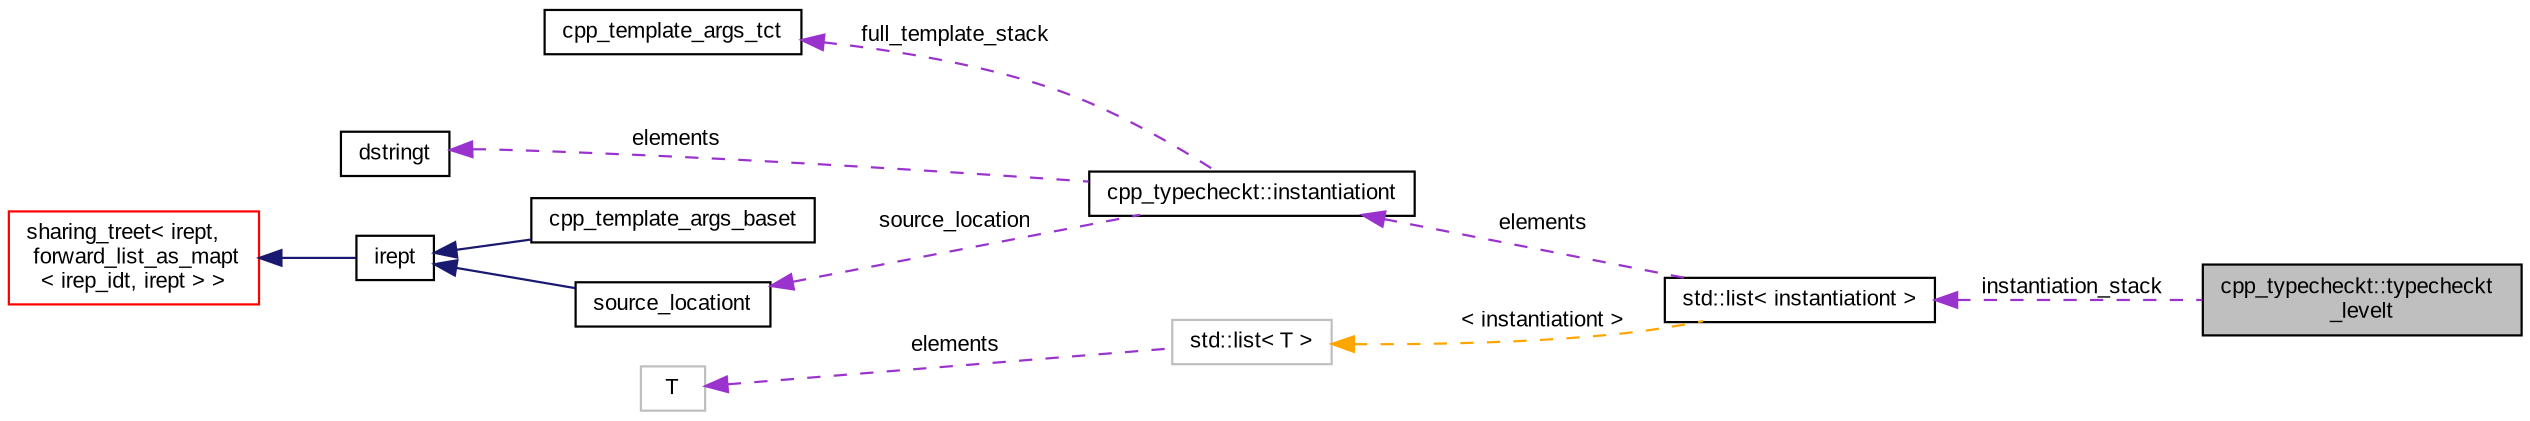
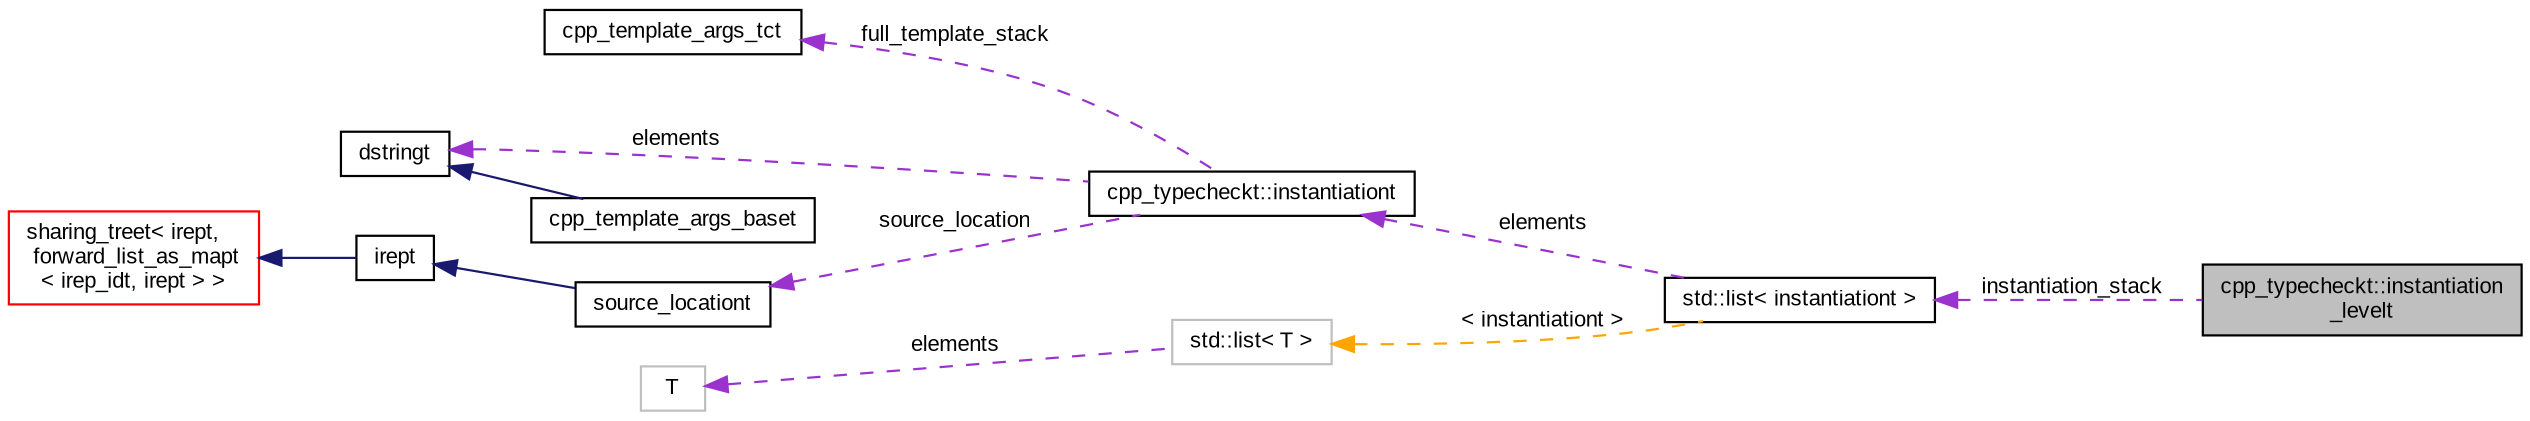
edge "cpp_template_args_baset" -> "irept": now "cpp_template_args_baset" -> "dstringt"
node "cpp_typecheckt::typecheckt _levelt": label "cpp_typecheckt::typecheckt _levelt" -> "cpp_typecheckt::instantiation _levelt"
